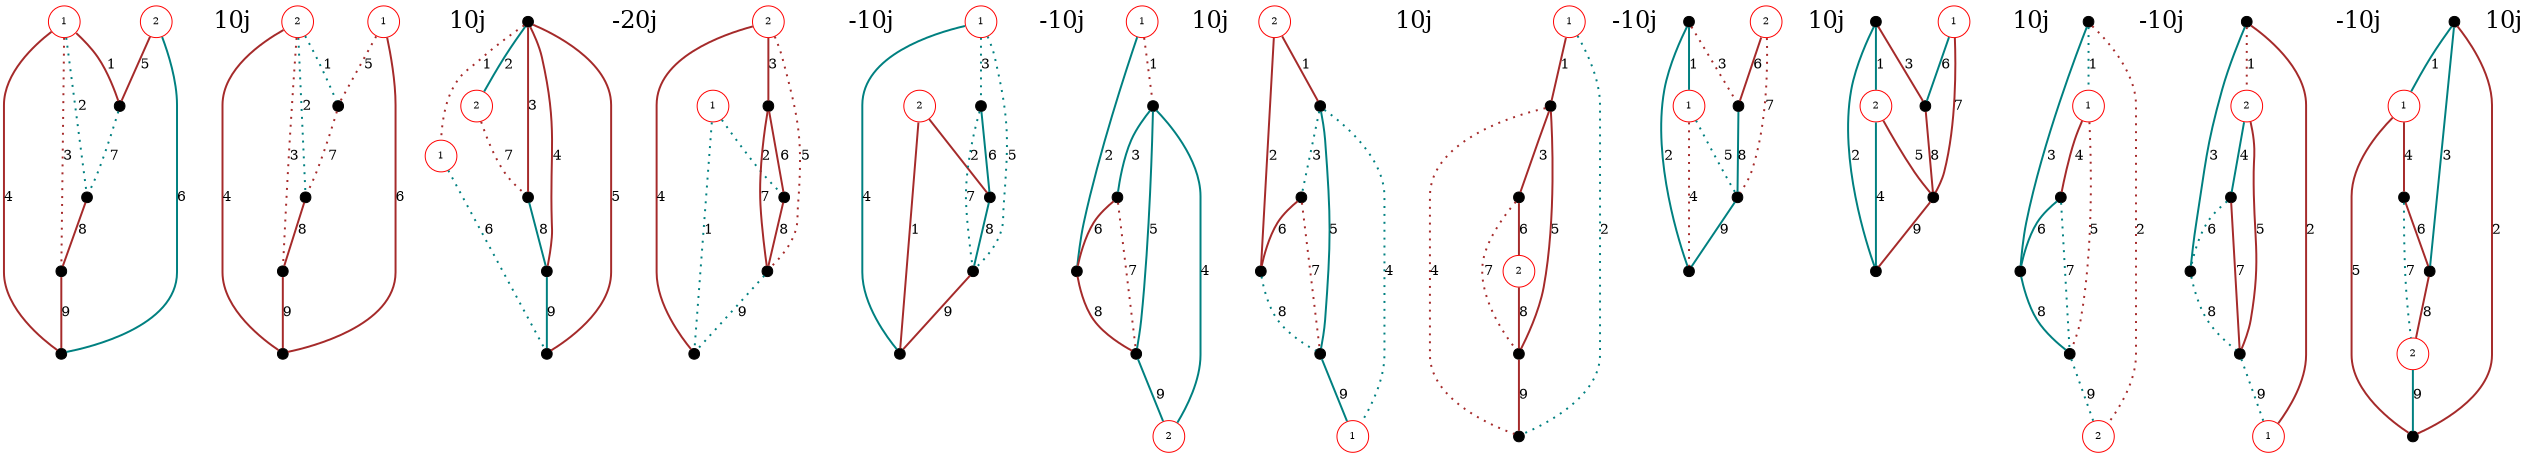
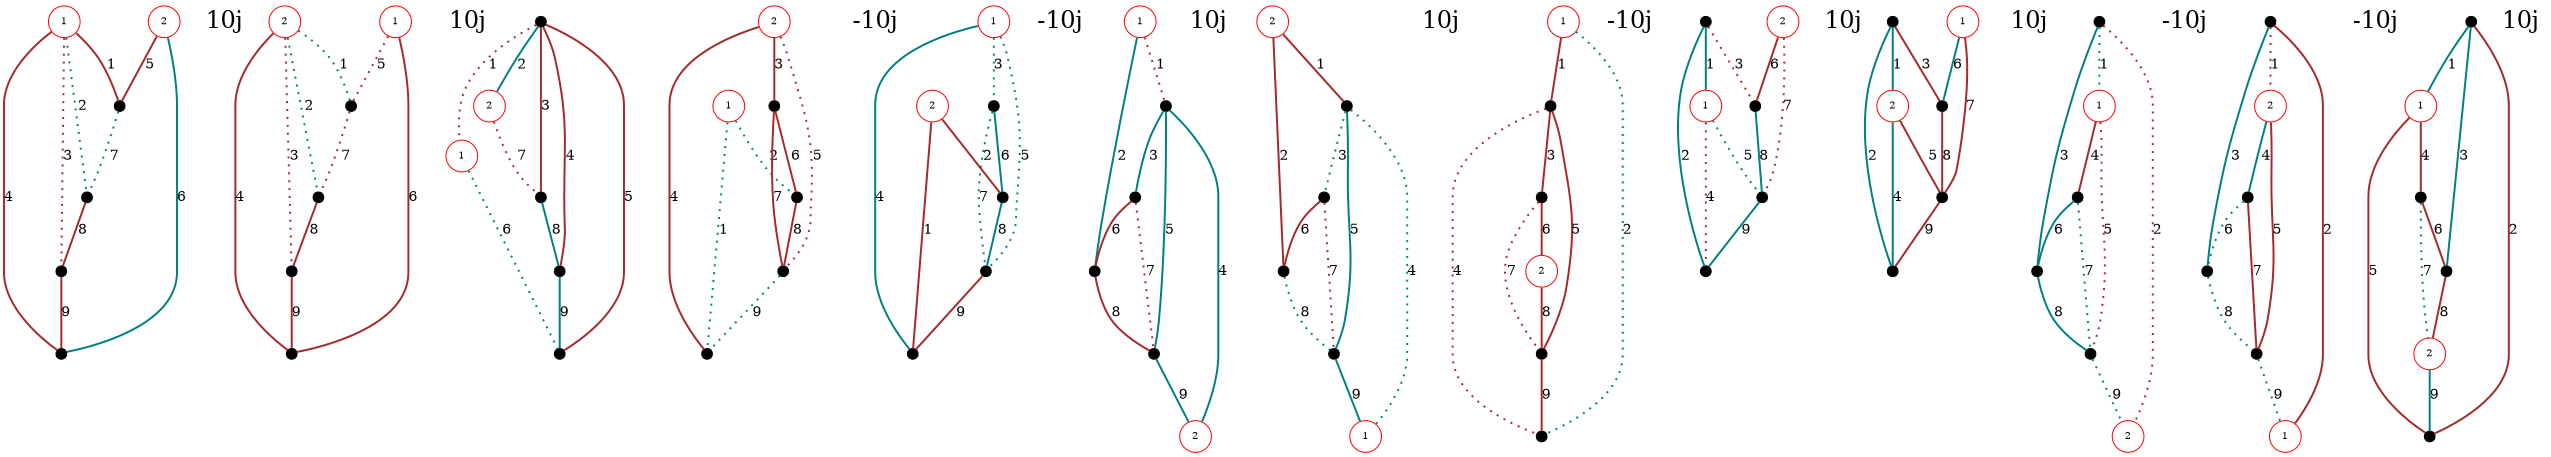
node "-20j": removed
